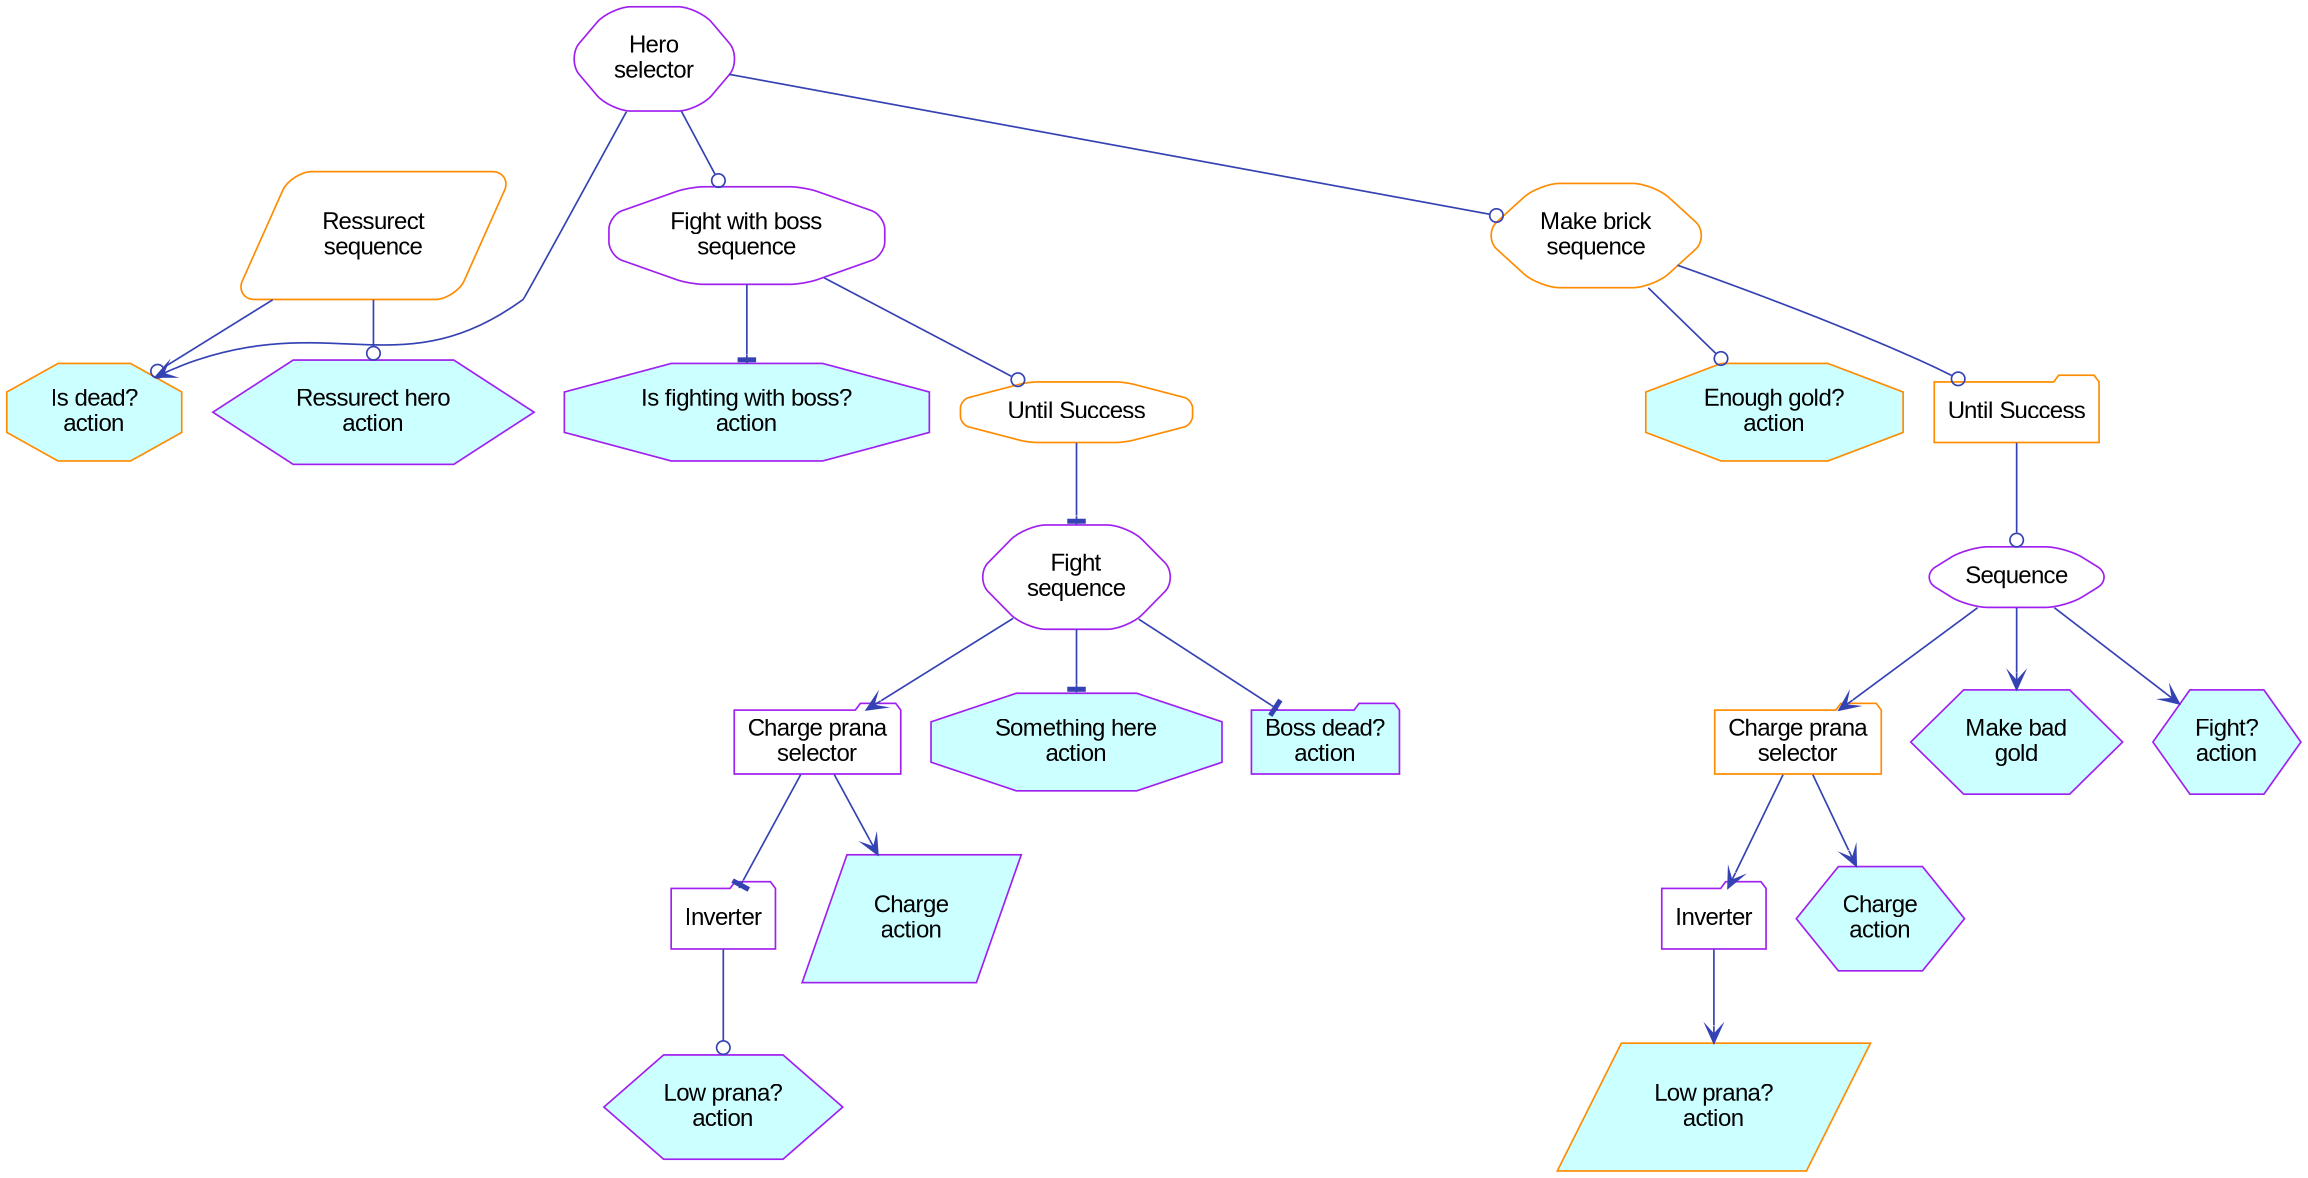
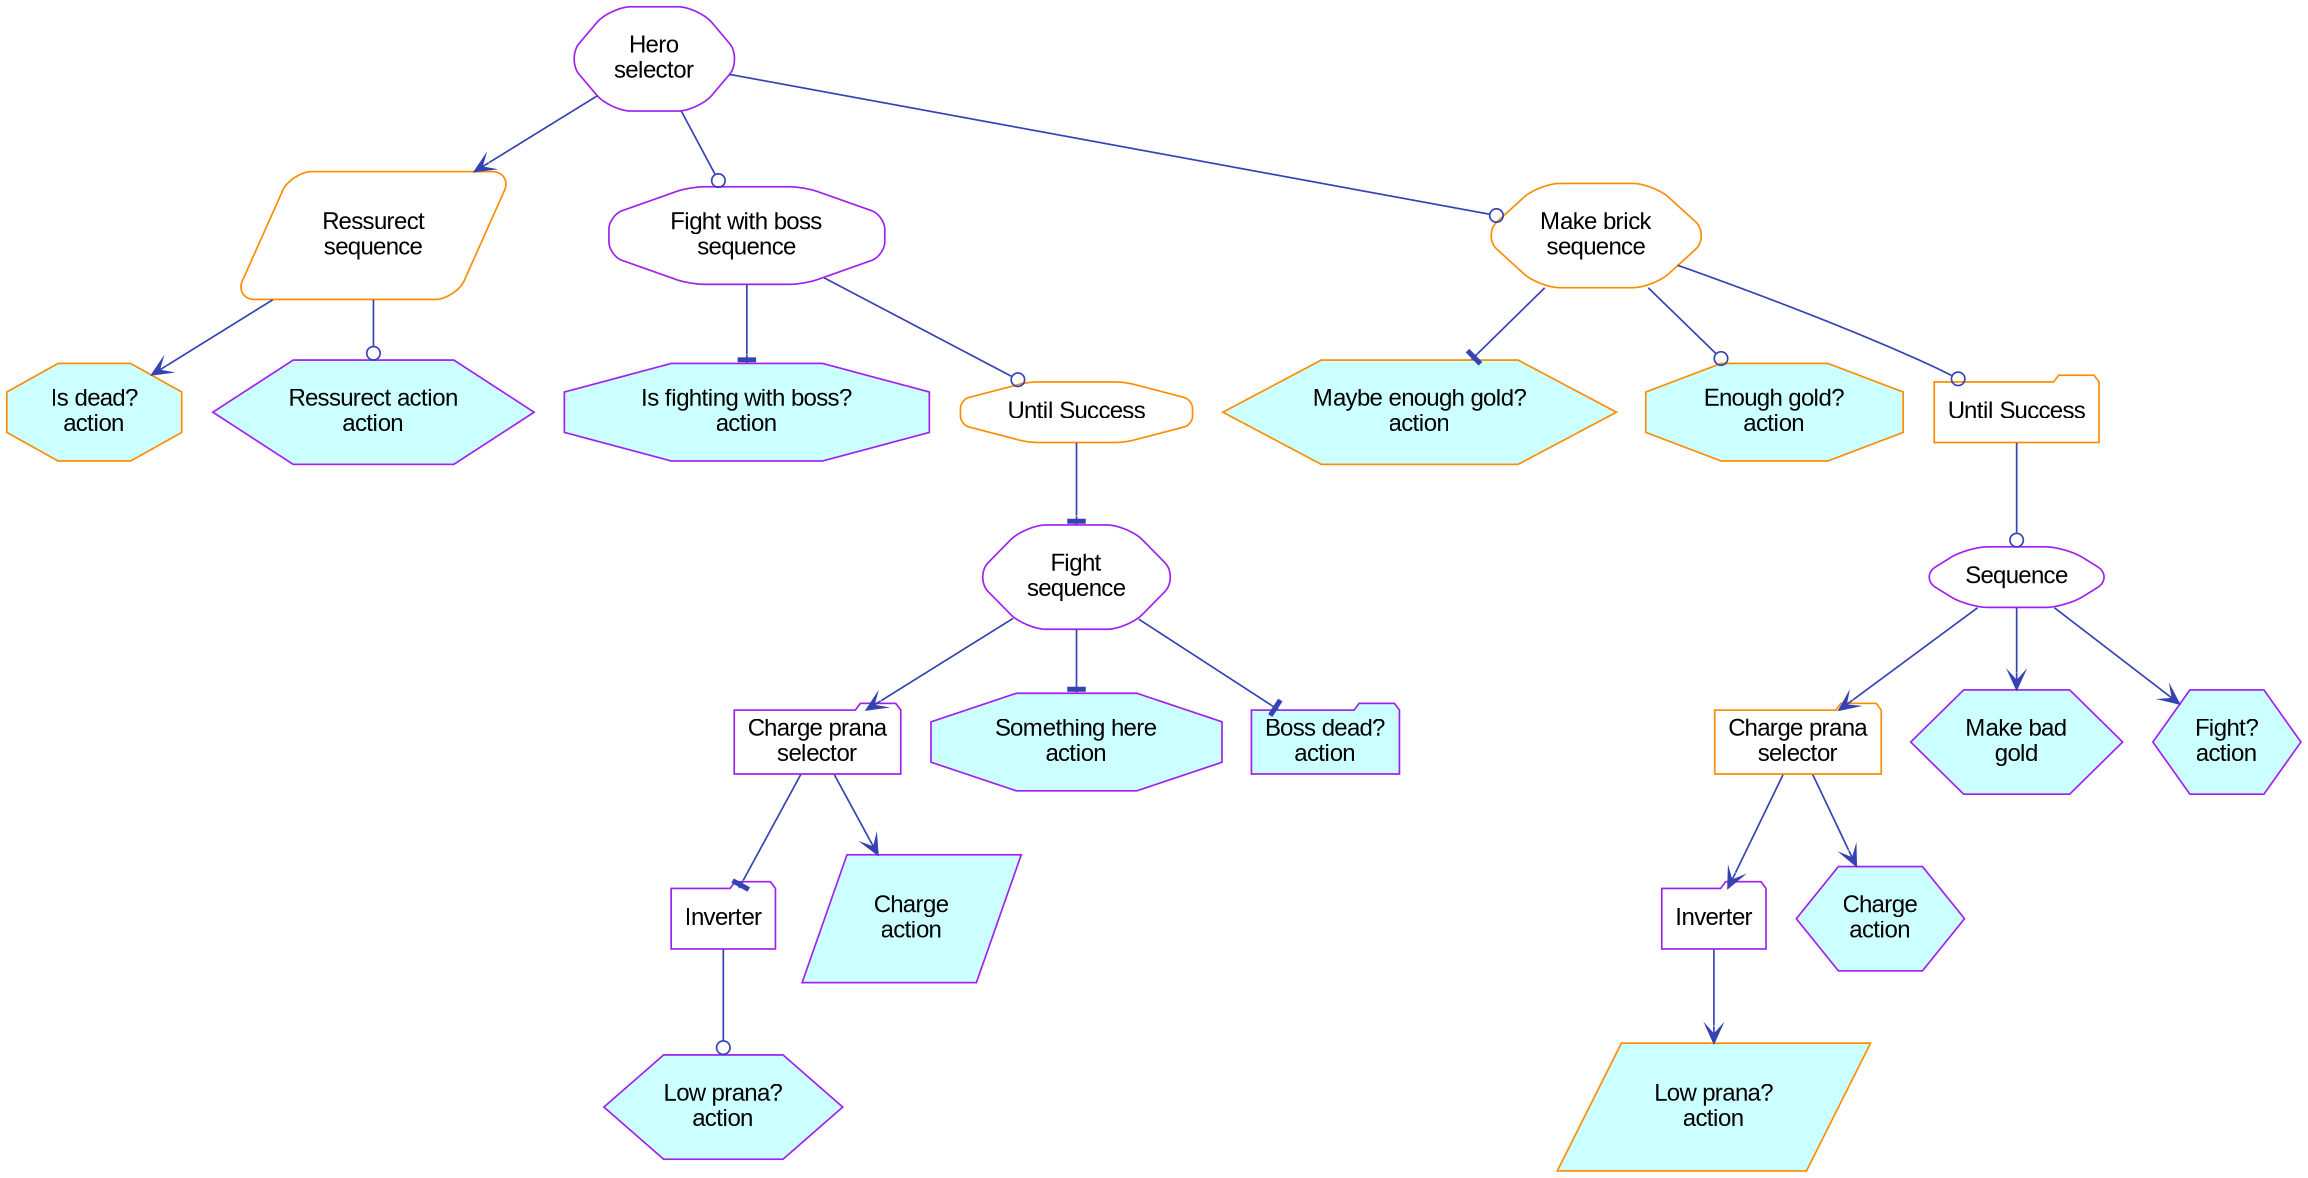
edge "Ressurect sequence" -> "Is dead? action": arrowhead odot -> vee
edge "Hero selector" -> "Is dead? action": now "Hero selector" -> "Ressurect sequence"
node "Ressurect hero action": label "Ressurect hero action" -> "Ressurect action action"
node "Maybe enough gold? action": added
